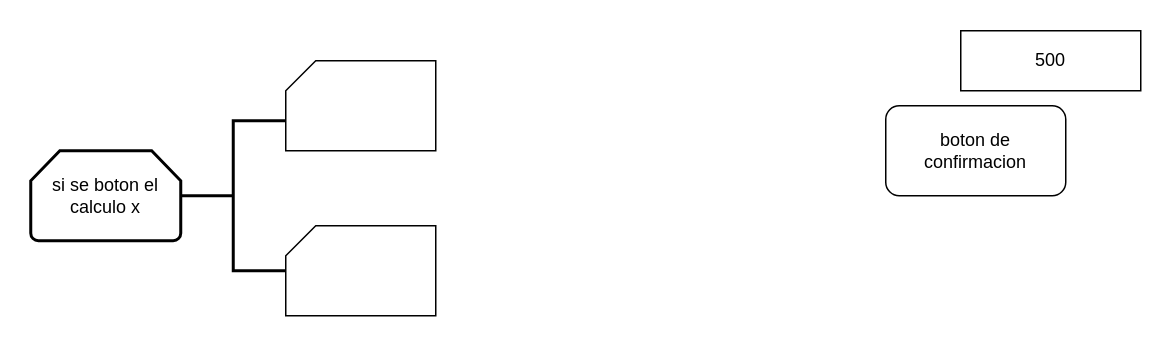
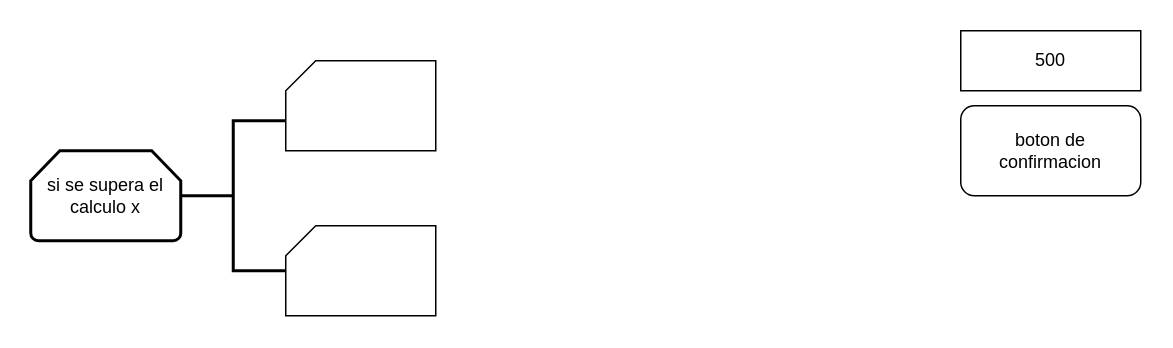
node "boton de confirmacion": moved (976, 151) -> (1051, 151)
node "si se boton el calculo x": label "si se boton el calculo x" -> "si se supera el calculo x"
